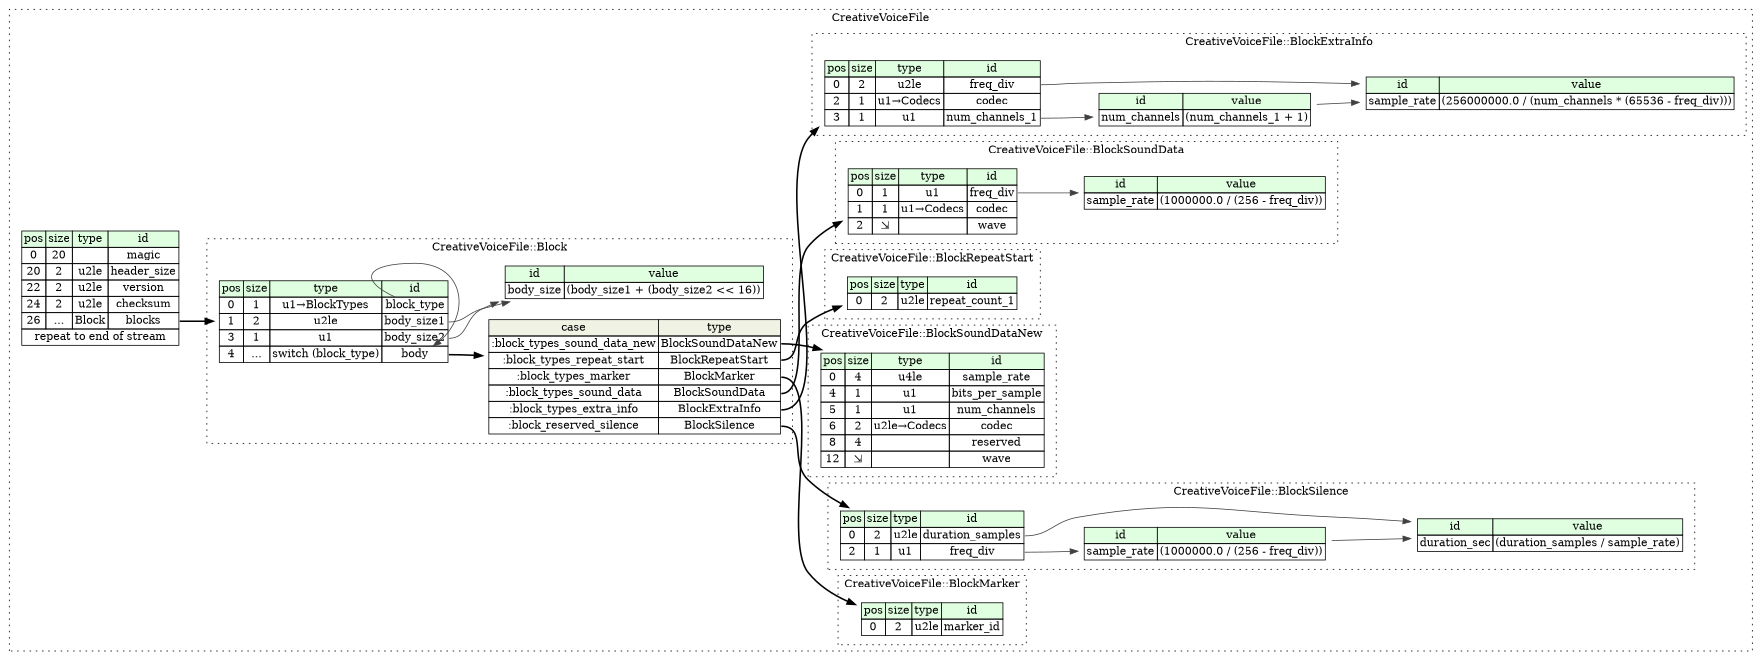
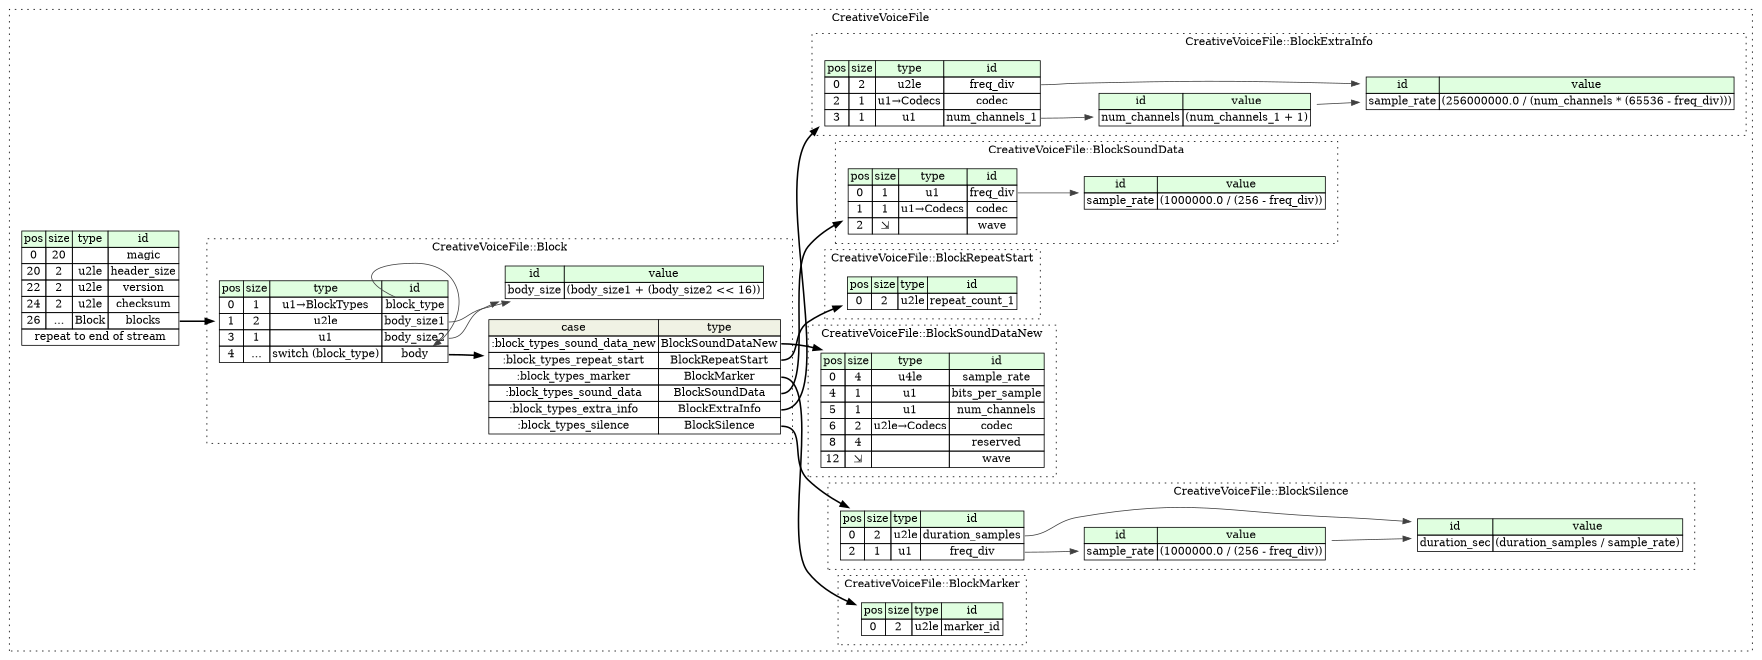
node "case": text ":block_reserved_silence" -> ":block_types_silence"
